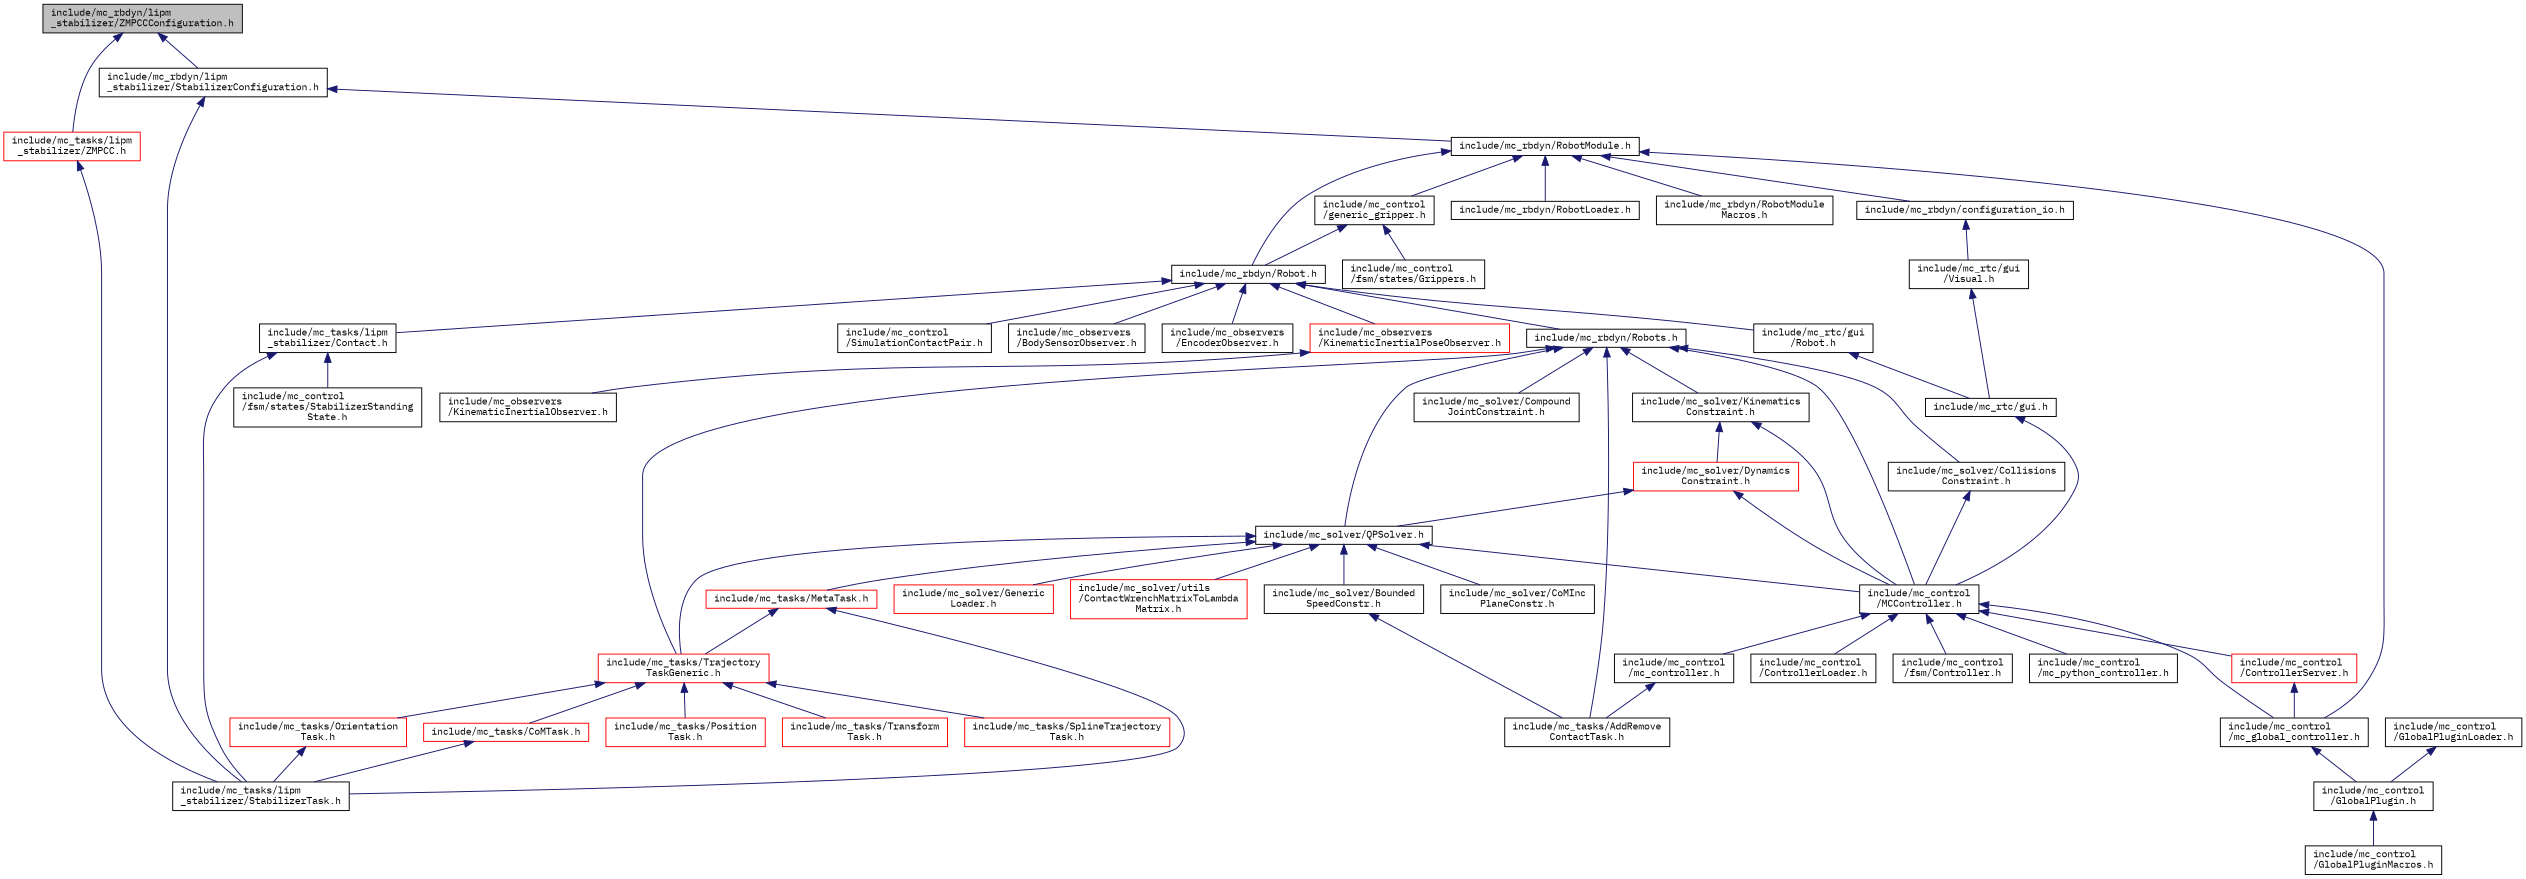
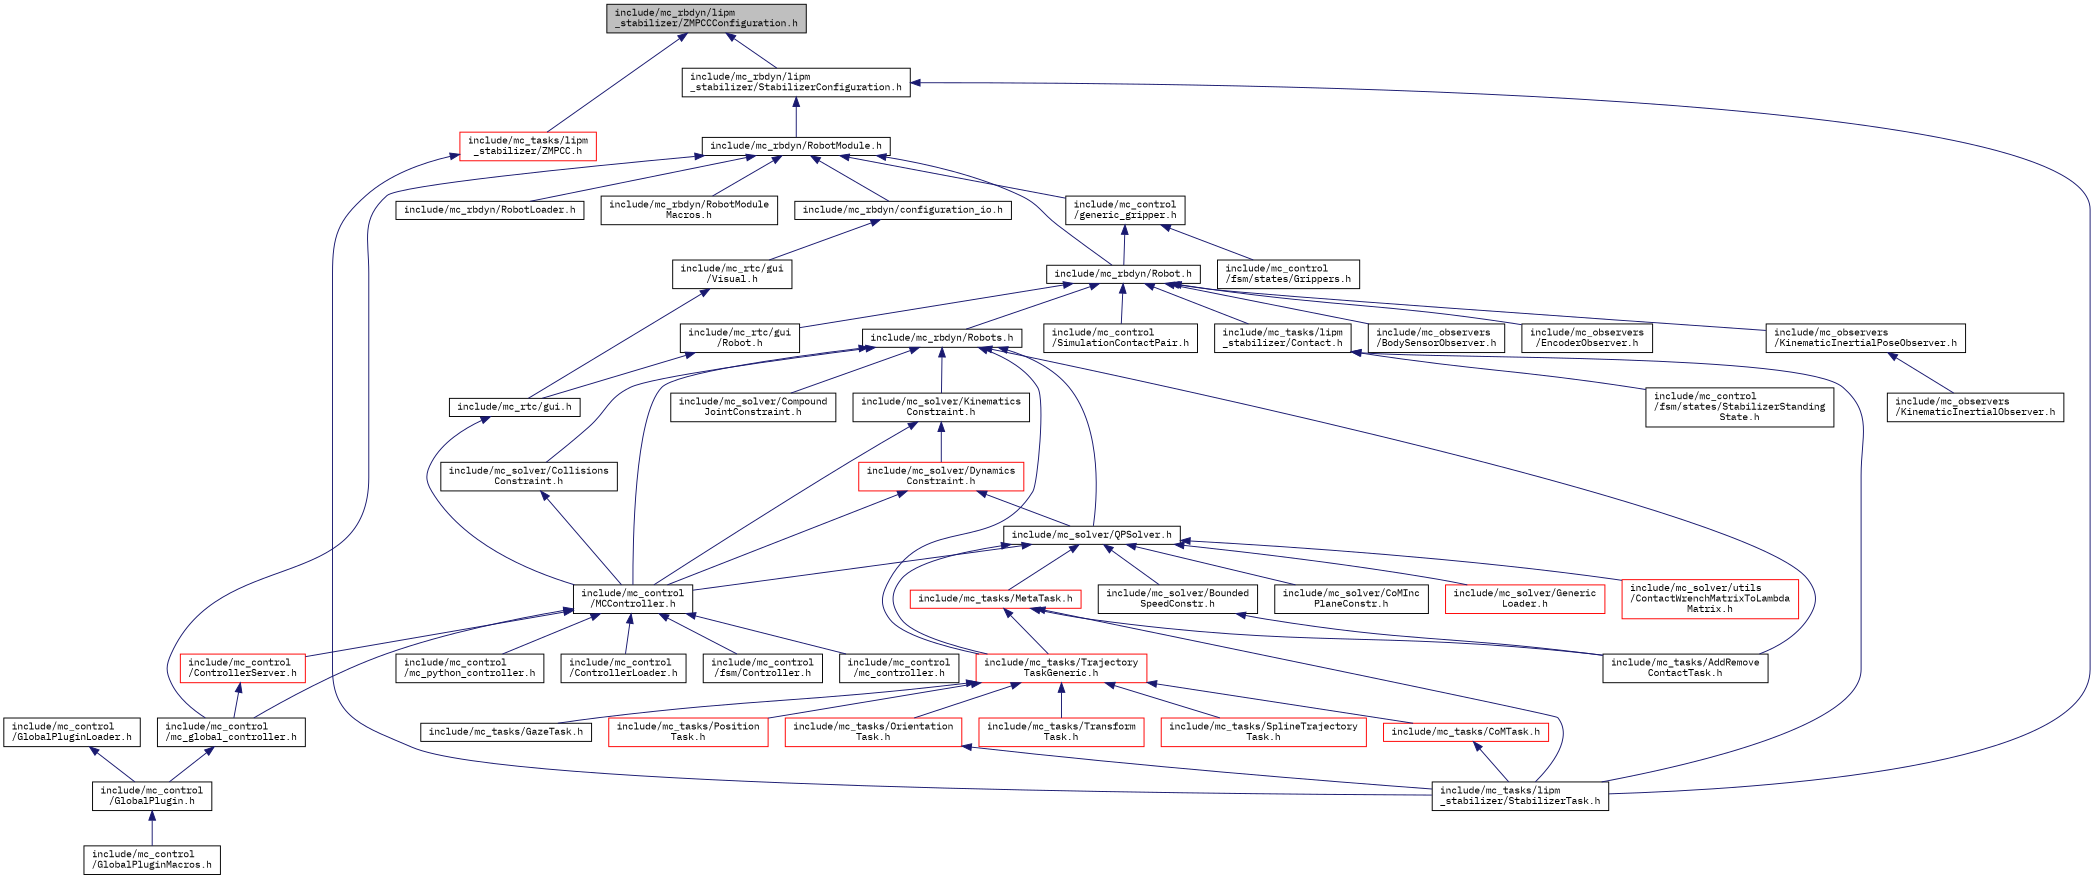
node "include/mc_observers /KinematicInertialPoseObserver.h": color red -> black
edge "include/mc_tasks/AddRemove ContactTask.h" -> "include/mc_control /mc_controller.h": now "include/mc_tasks/AddRemove ContactTask.h" -> "include/mc_tasks/MetaTask.h"
node "include/mc_tasks/GazeTask.h": added
